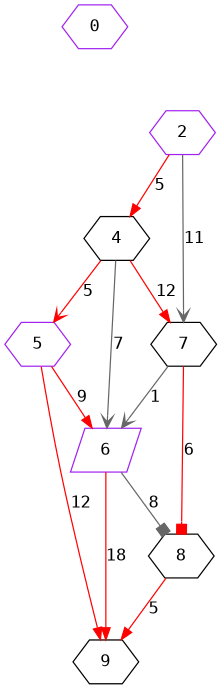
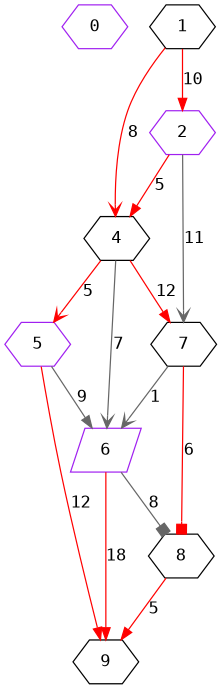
node "1": added
edge "5" -> "6": color red -> gray40
